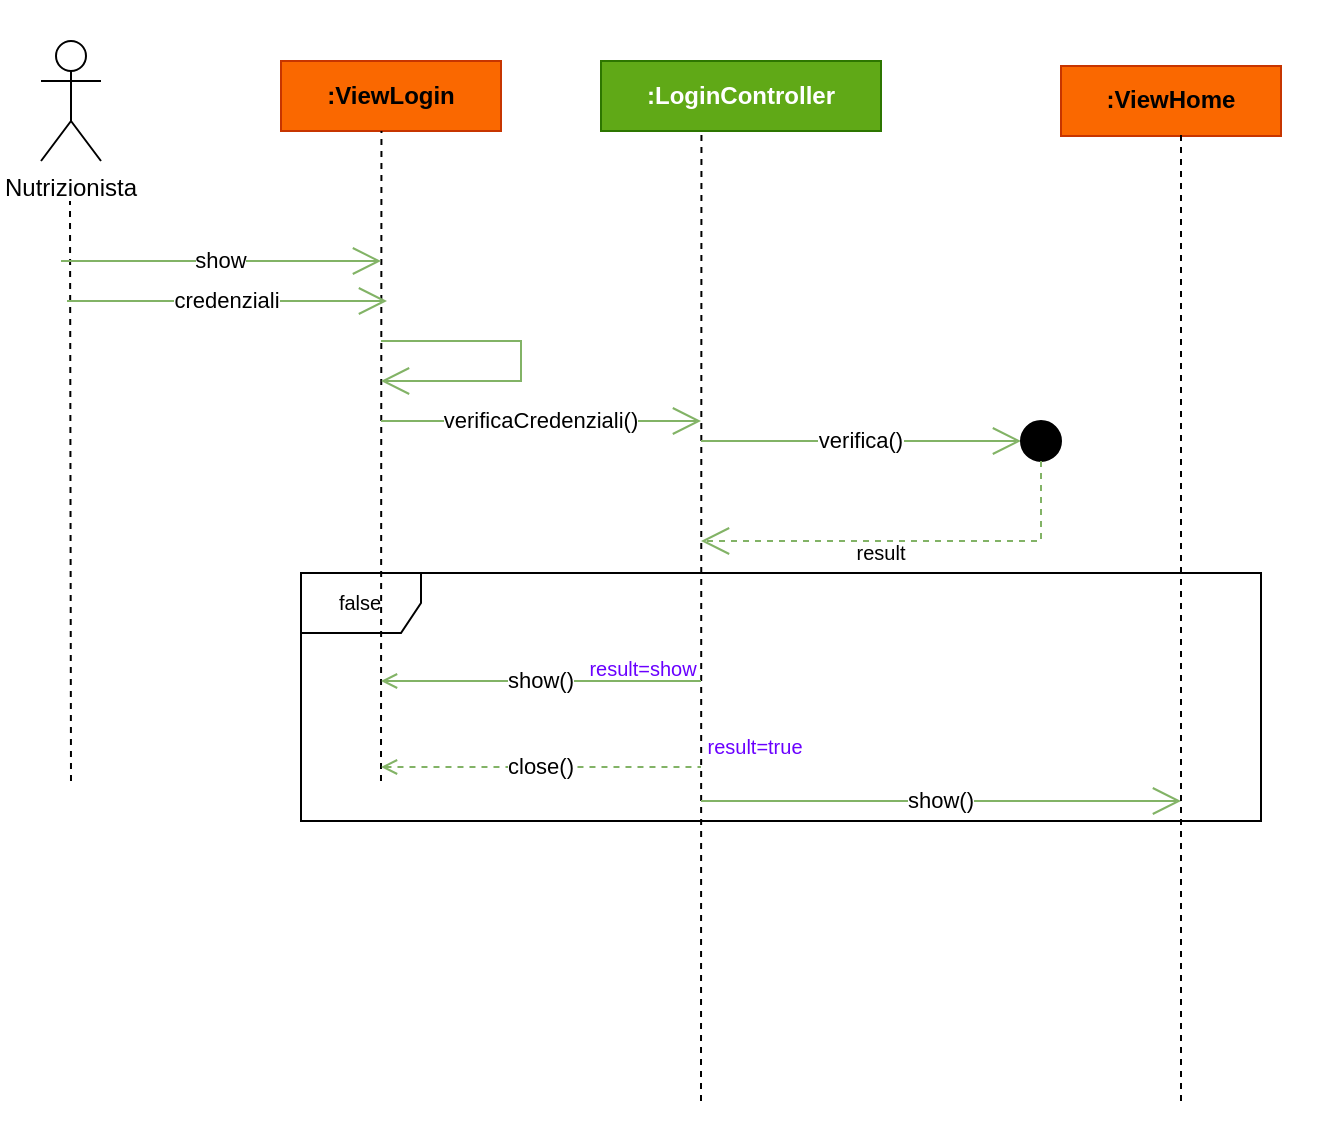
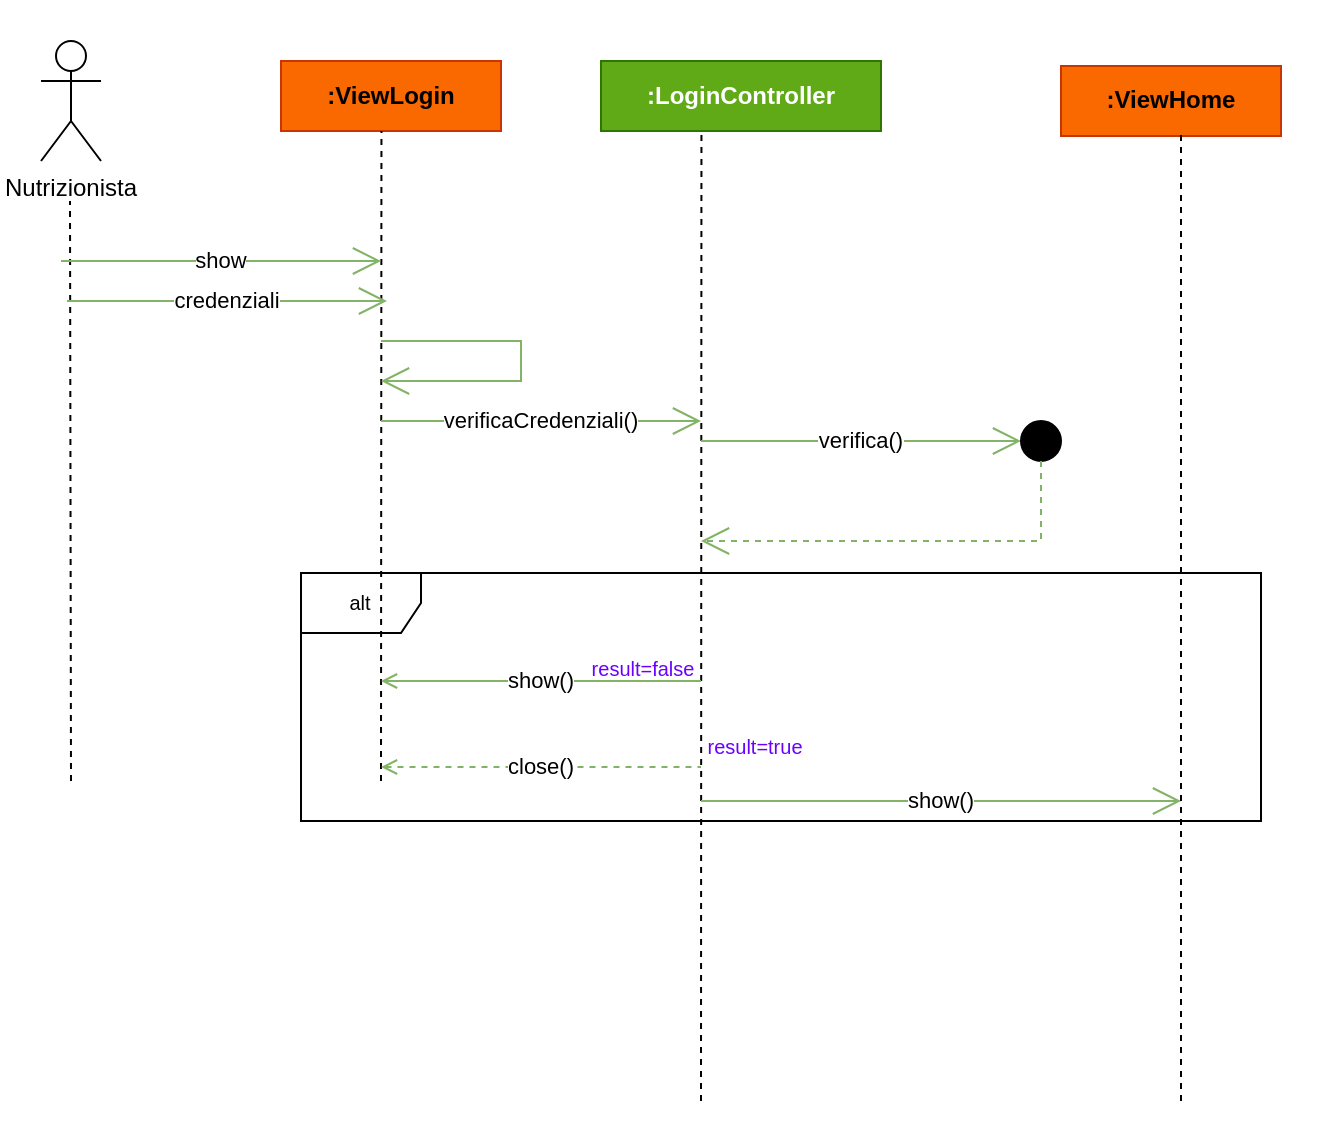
node "result": removed
node "false": label "false" -> "alt"
node "result=show": label "result=show" -> "result=false"
